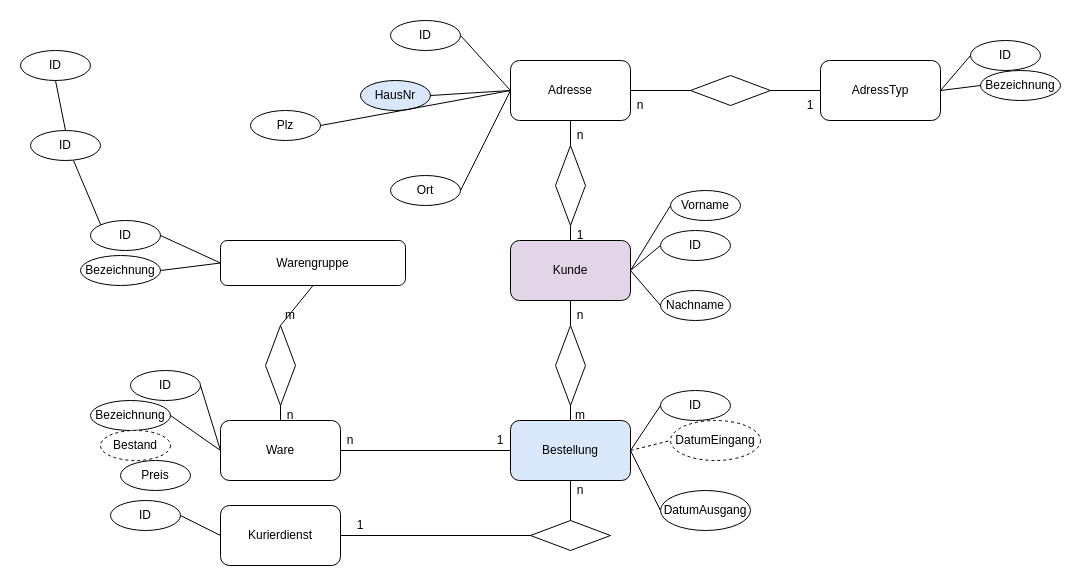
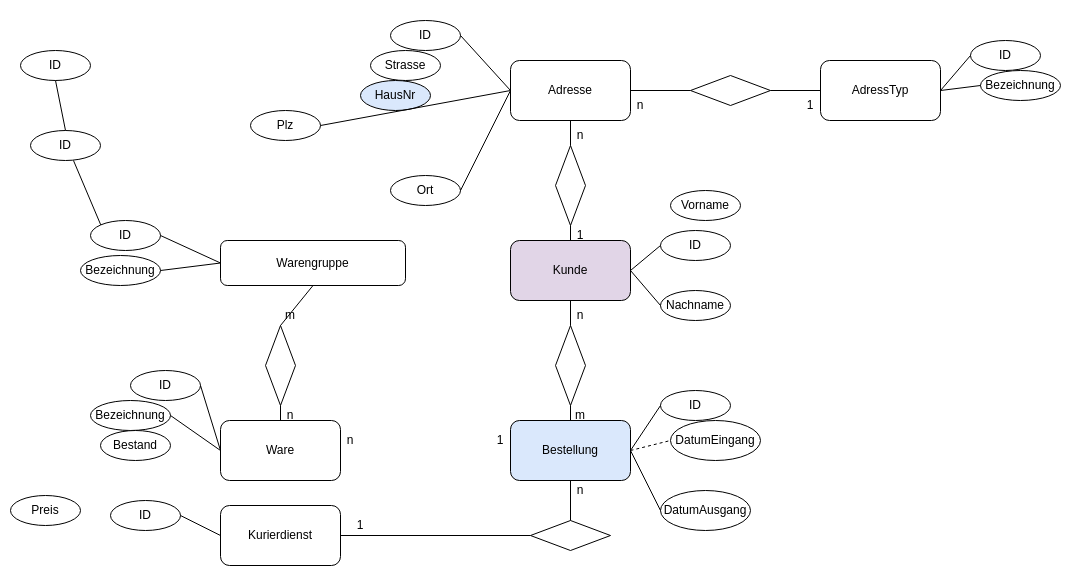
node "Strasse": added
edge "Adresse" -- "HausNr": removed
edge "Vorname" -- "Kunde": removed
node "DatumEingang": style dashed -> solid
node "Bestand": style dashed -> solid
edge "Ware" -- "Bestellung": removed
node "Preis": moved (156, 476) -> (46, 511)
